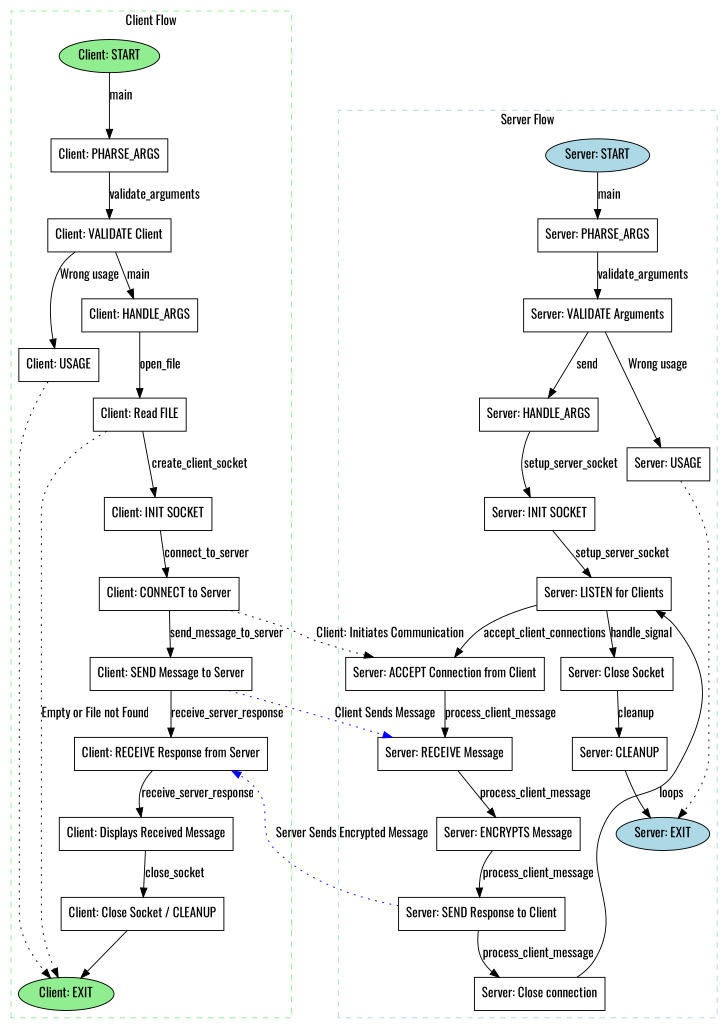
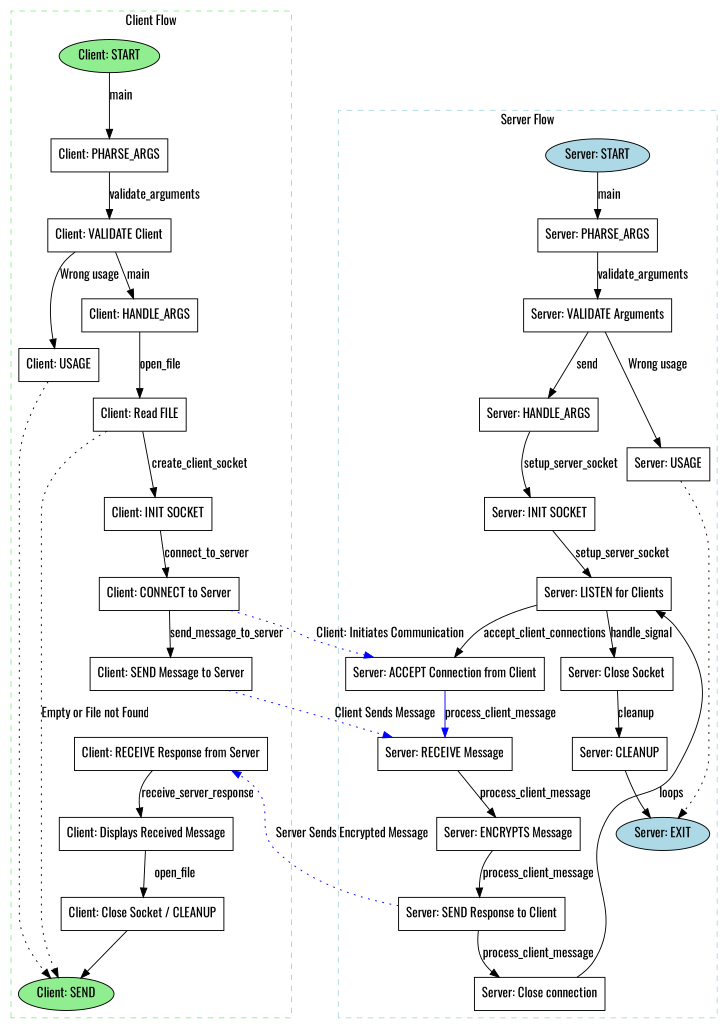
edge "Client: CONNECT to Server" -> "Server: ACCEPT Connection from Client": color black -> blue
edge "Client: SEND Message to Server" -> "Client: RECEIVE Response from Server": removed, label "receive_server_response"
edge "Server: ACCEPT Connection from Client" -> "Server: RECEIVE Message": color black -> blue
edge "Client: Displays Received Message" -> "Client: Close Socket / CLEANUP": label "close_socket" -> "open_file"
node "Client: EXIT": label "Client: EXIT" -> "Client: SEND"
